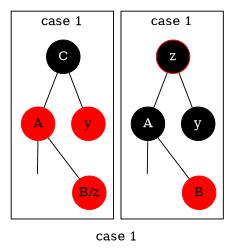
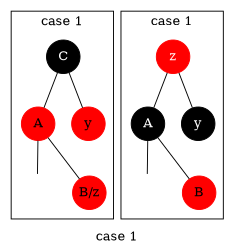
node "z": fillcolor black -> red
